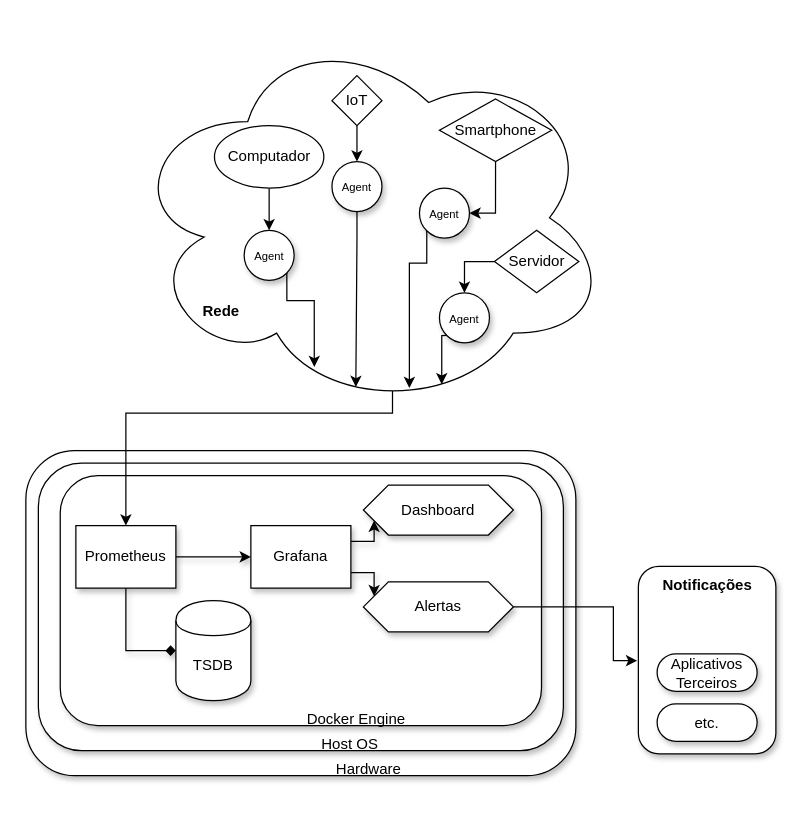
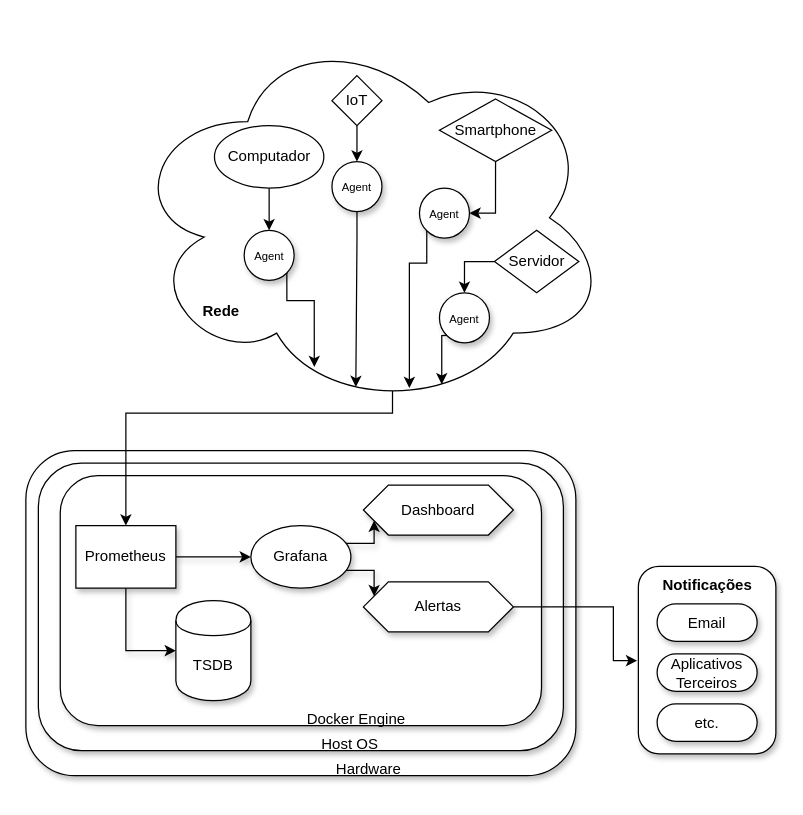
node "Grafana": shape rectangle -> ellipse
node "Email": added
edge "Prometheus" -> "TSDB": arrowhead diamond -> classic
